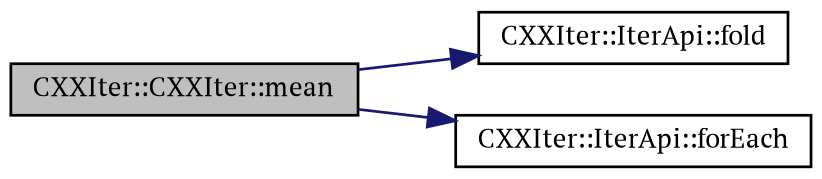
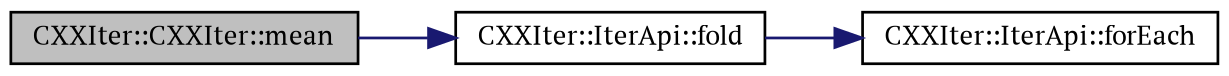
edge "CXXIter::CXXIter::mean" -> "CXXIter::IterApi::forEach": now "CXXIter::IterApi::fold" -> "CXXIter::IterApi::forEach"
